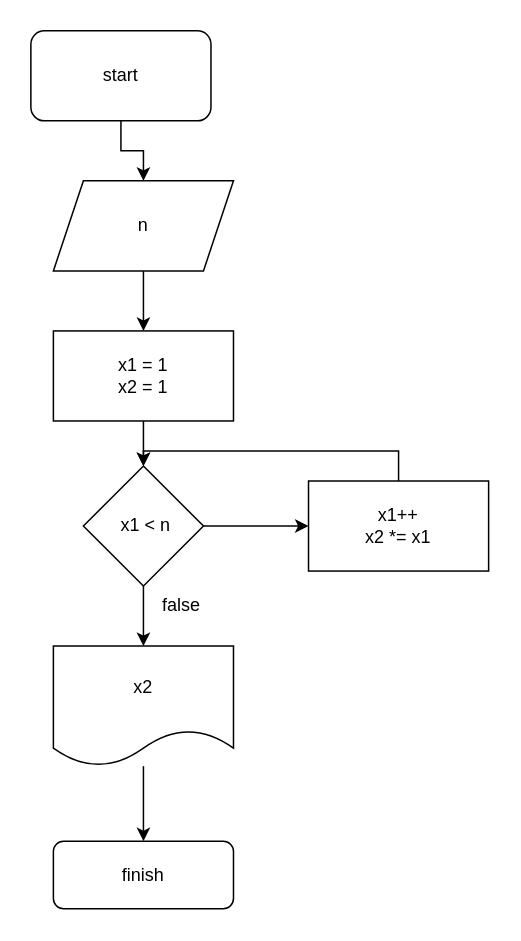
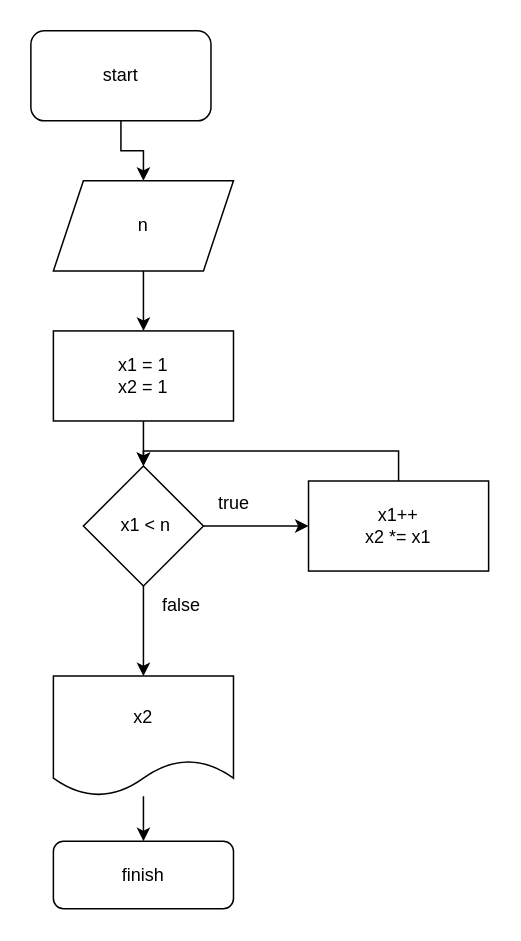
node "true": added
node "x2": moved (143, 706) -> (143, 736)
